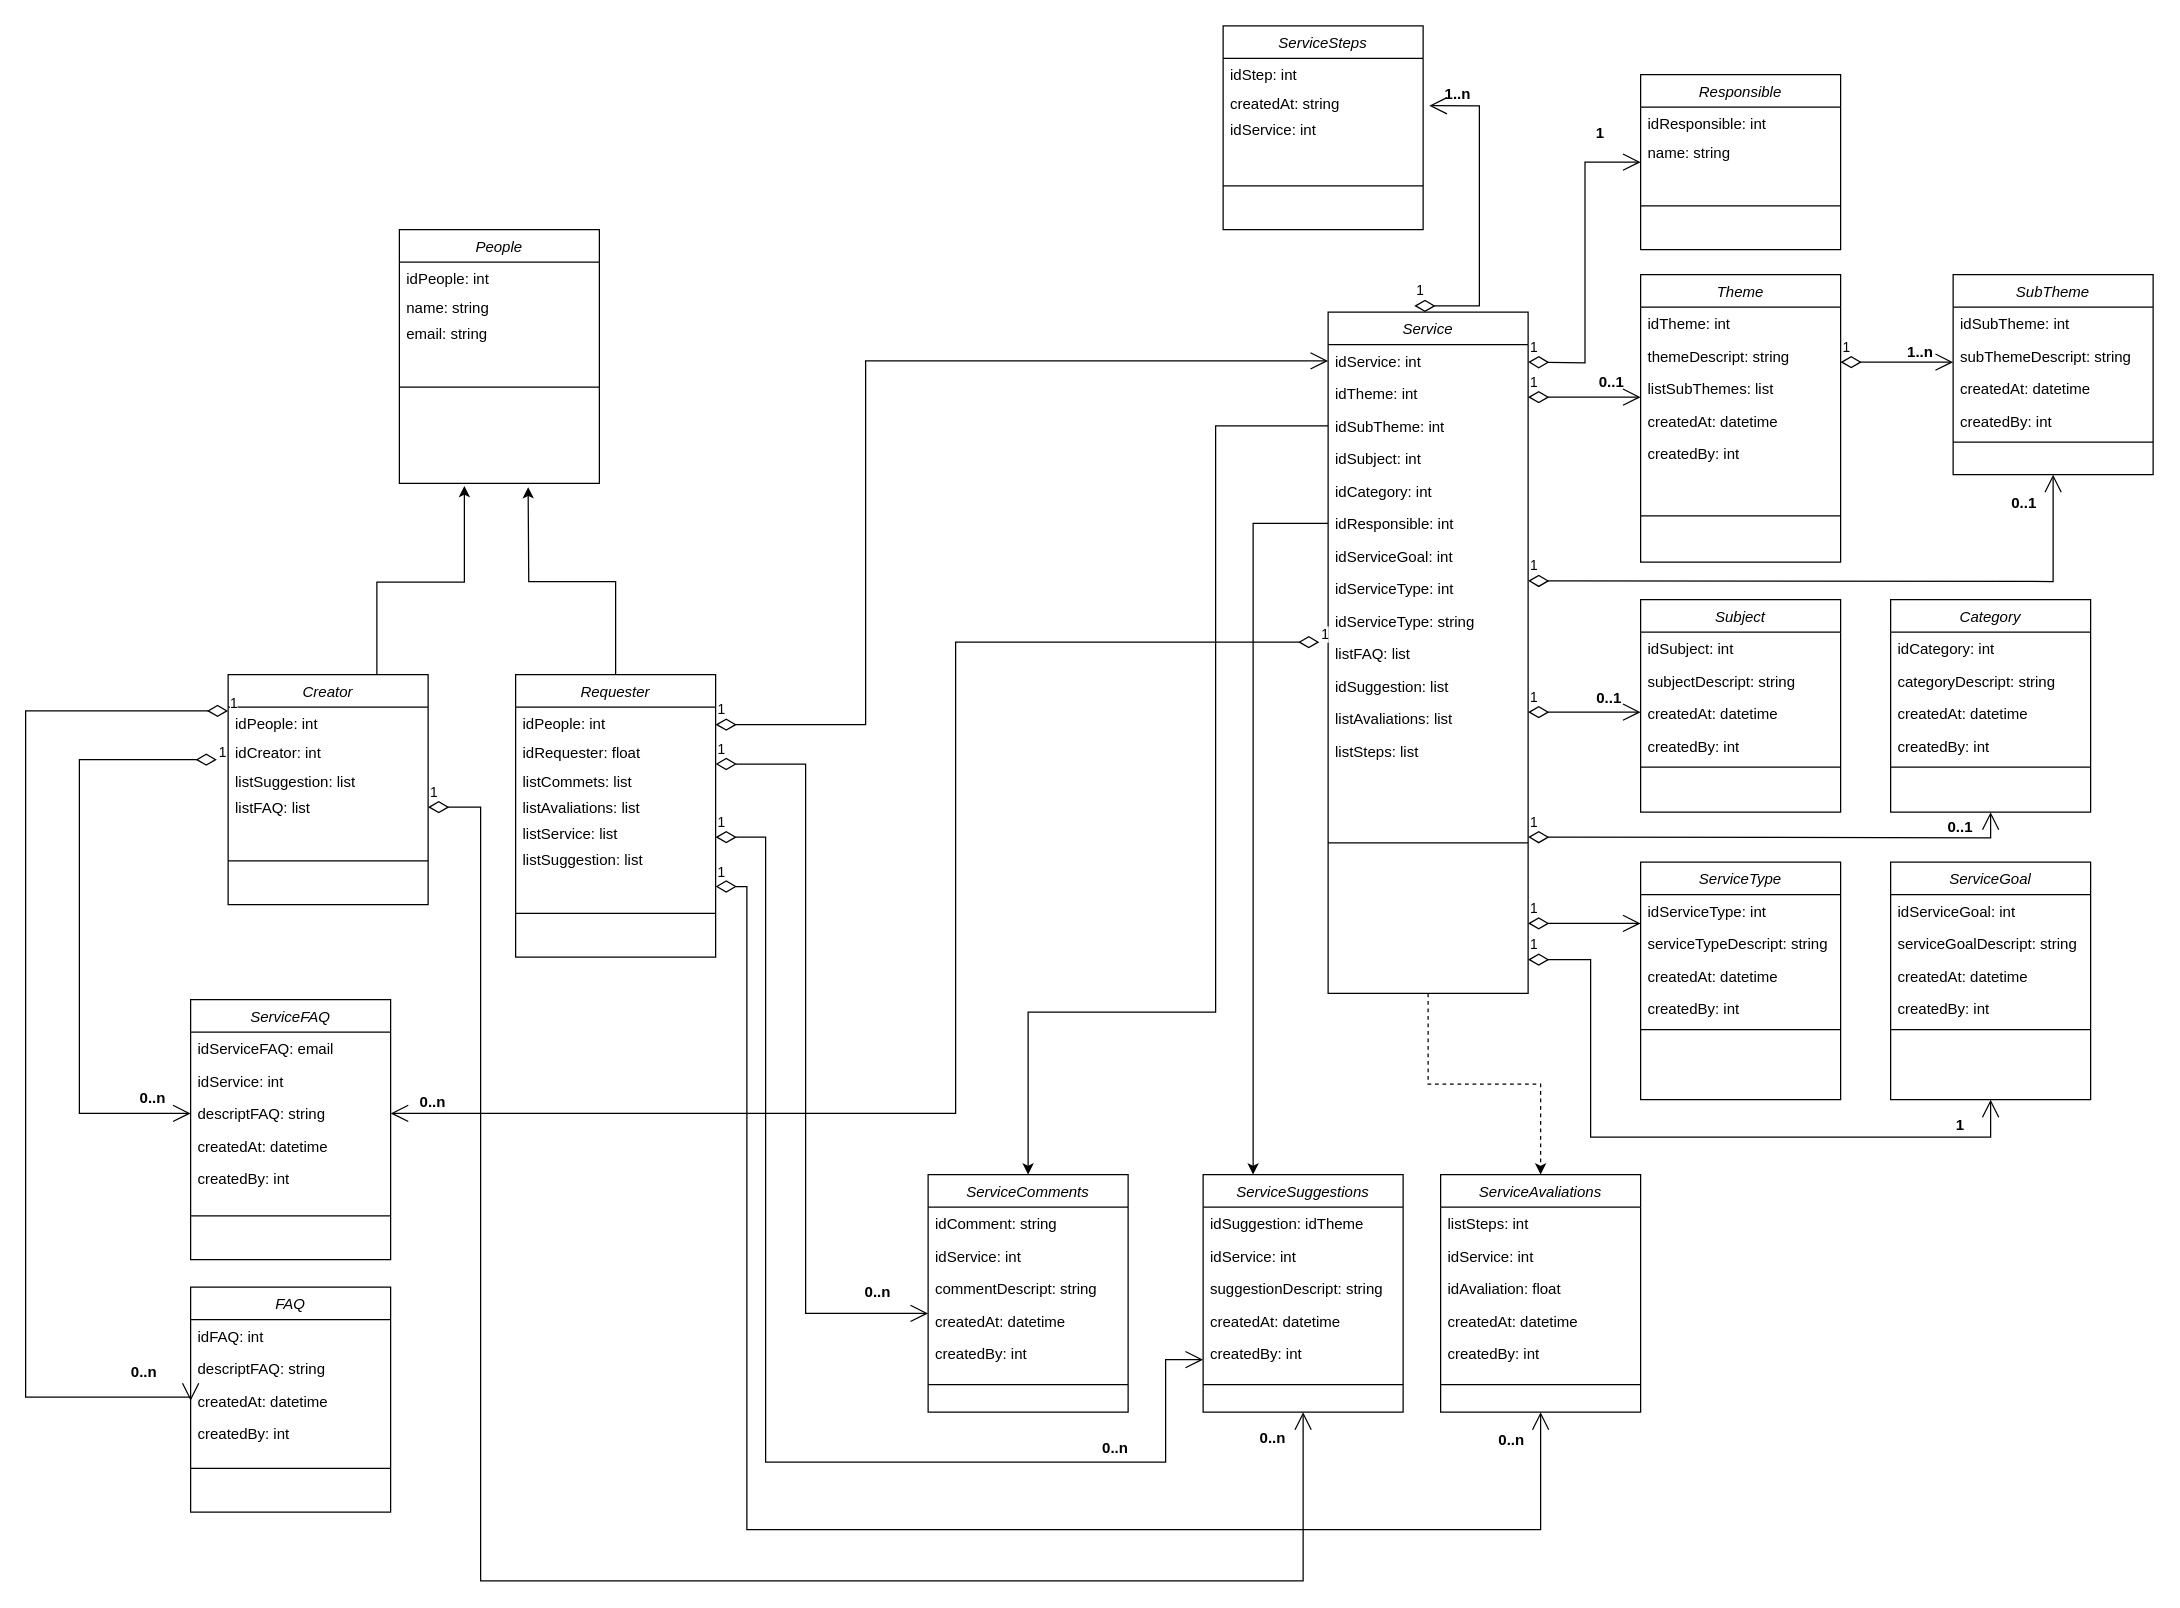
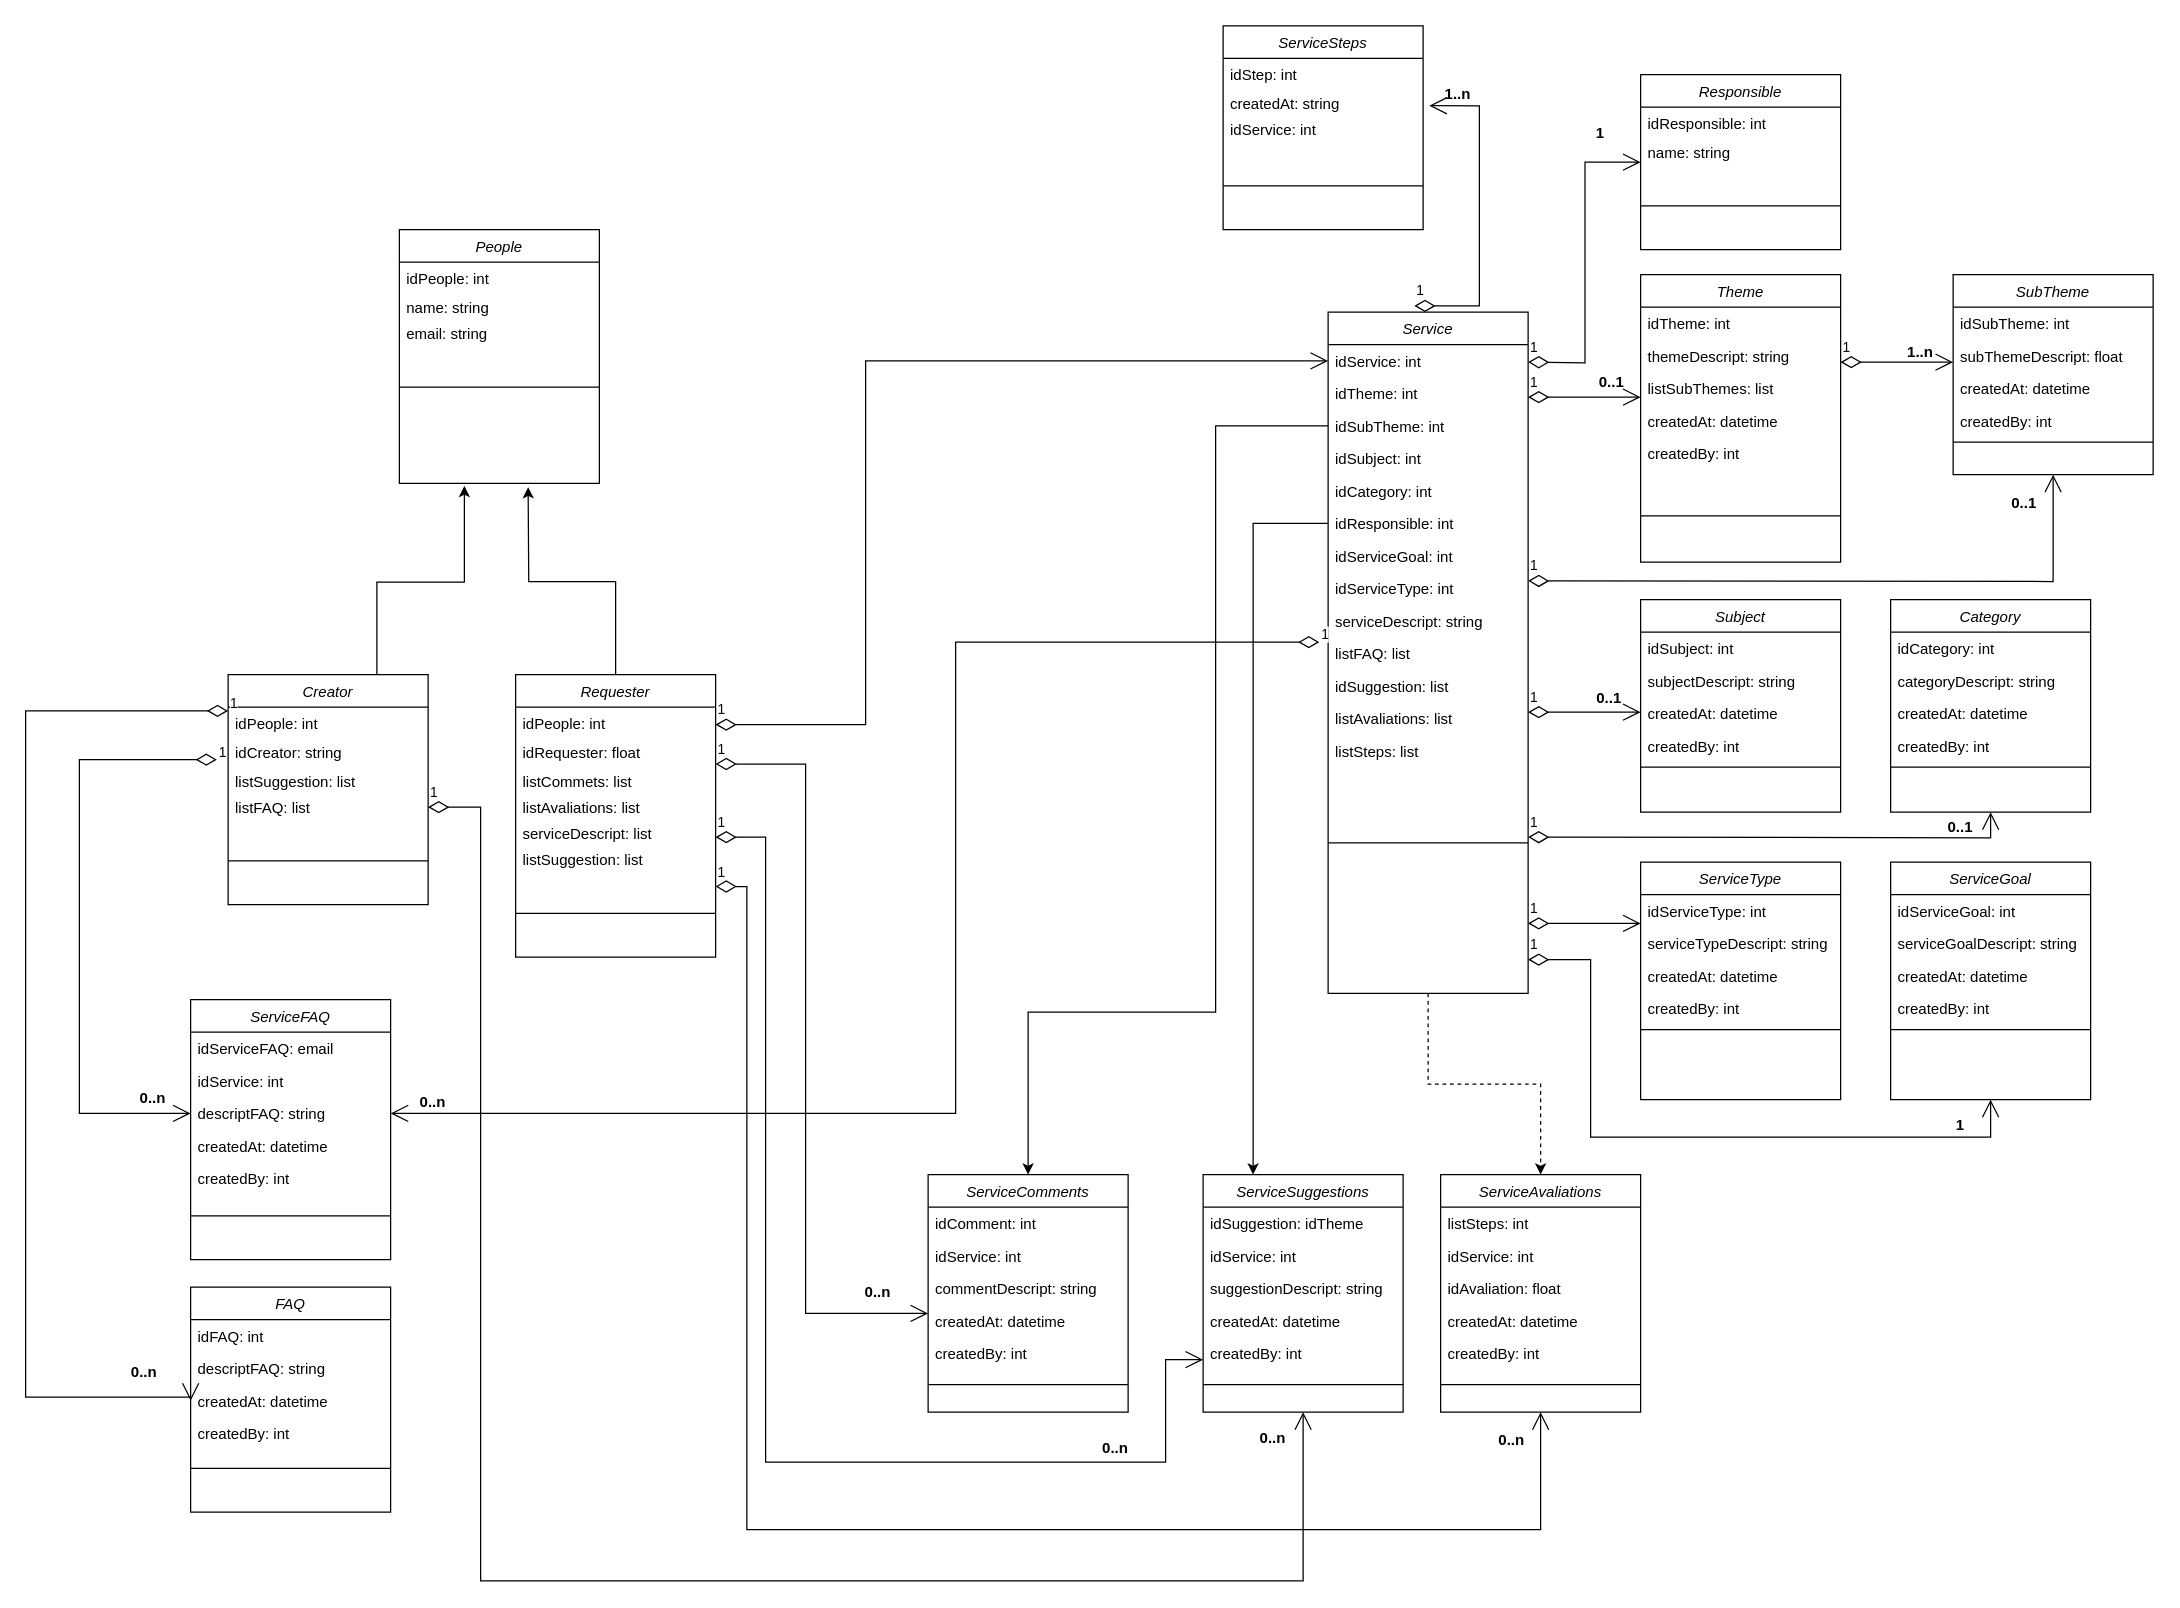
node "subThemeDescript: string": label "subThemeDescript: string" -> "subThemeDescript: float"
node "idServiceType: string": label "idServiceType: string" -> "serviceDescript: string"
node "idCreator: int": label "idCreator: int" -> "idCreator: string"
node "listService: list": label "listService: list" -> "serviceDescript: list"
node "idComment: string": label "idComment: string" -> "idComment: int"
